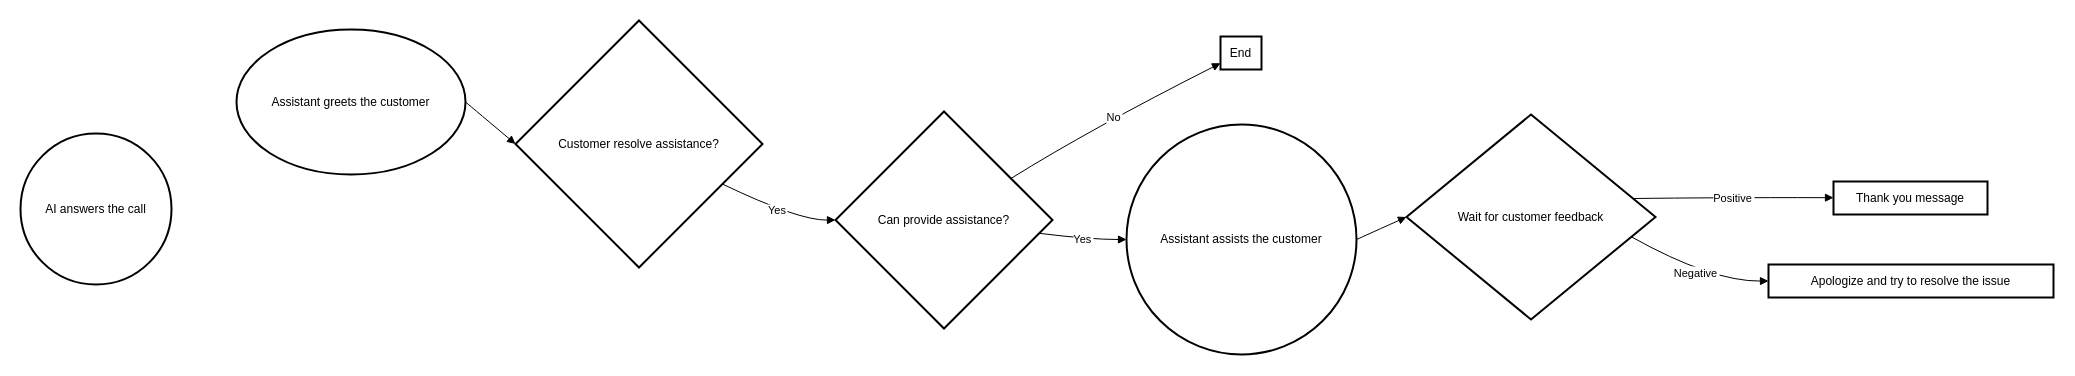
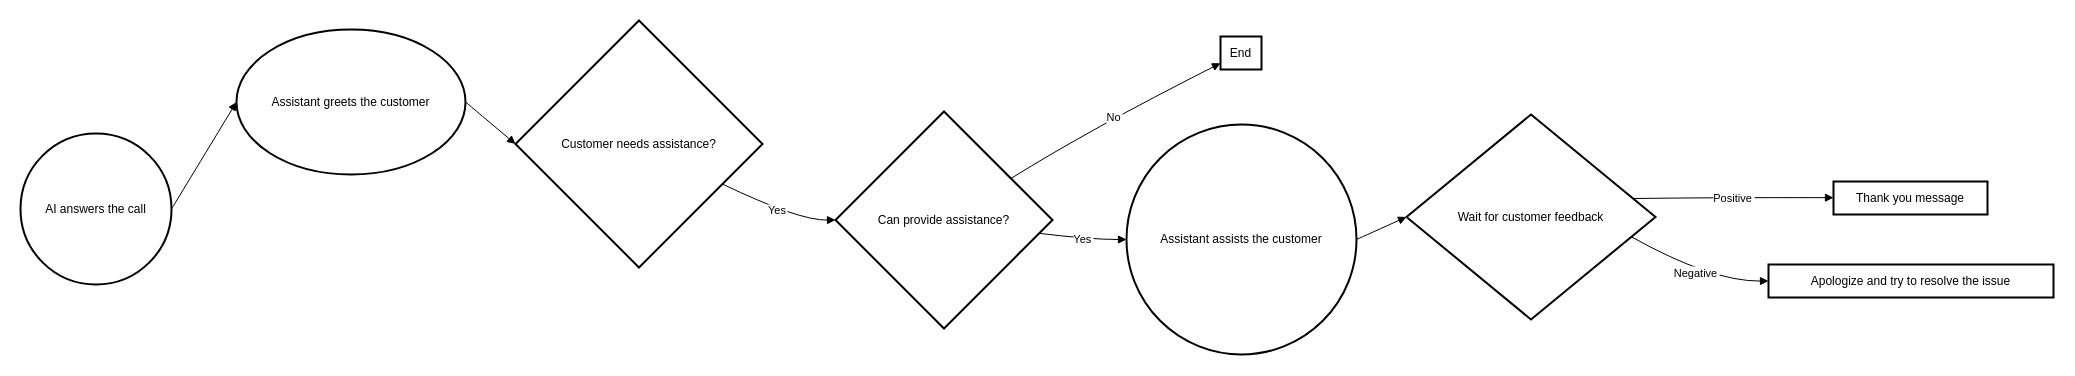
node "Customer resolve assistance?": label "Customer resolve assistance?" -> "Customer needs assistance?"
edge "AI answers the call" -> "Assistant greets the customer": added
